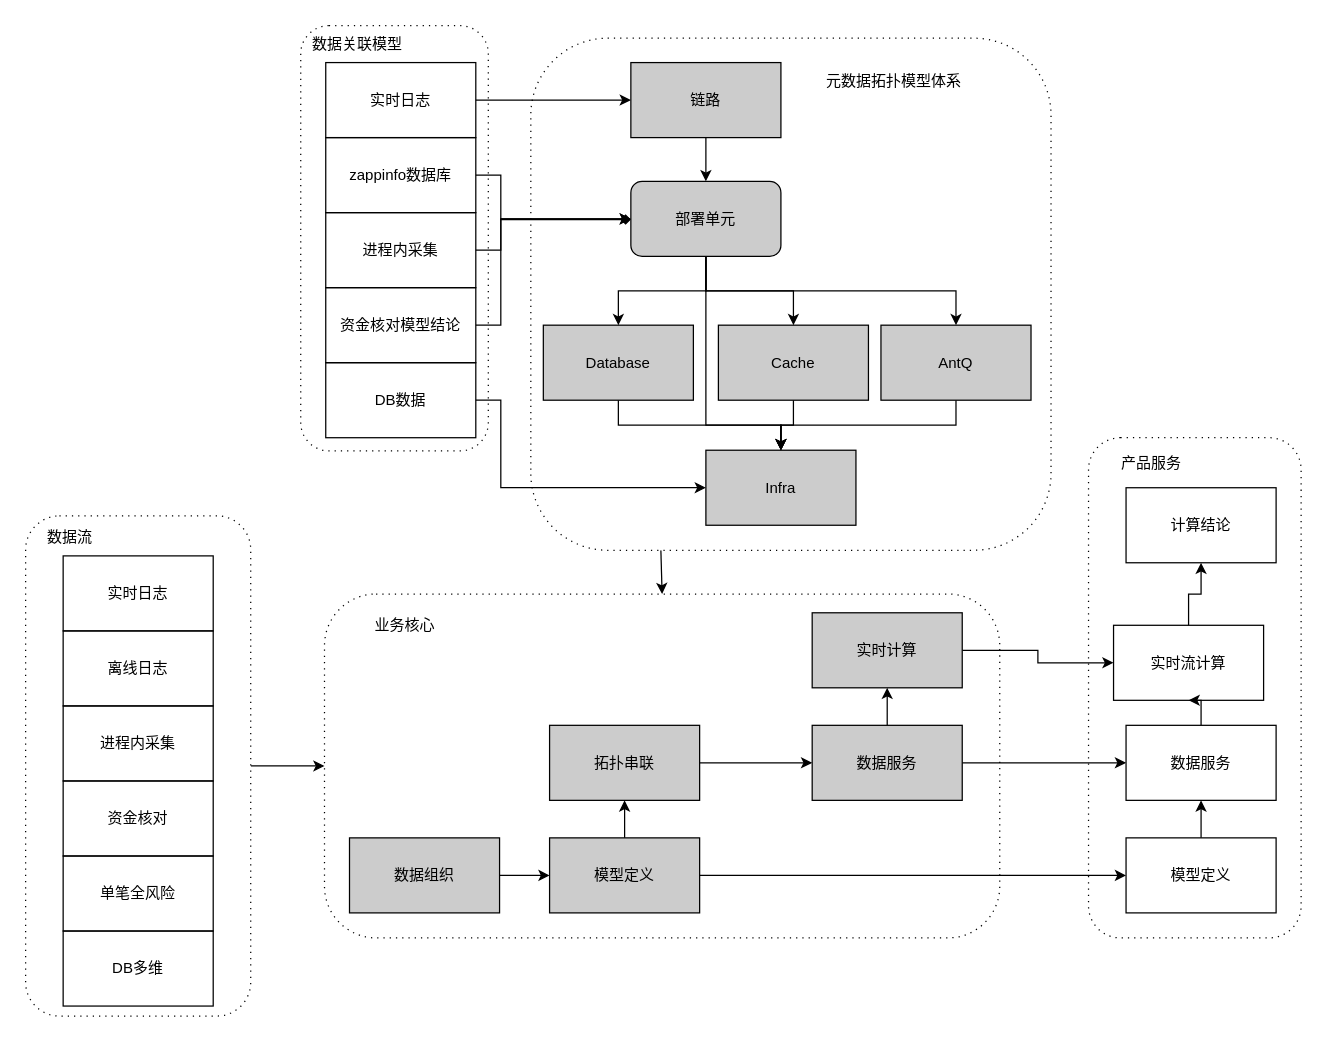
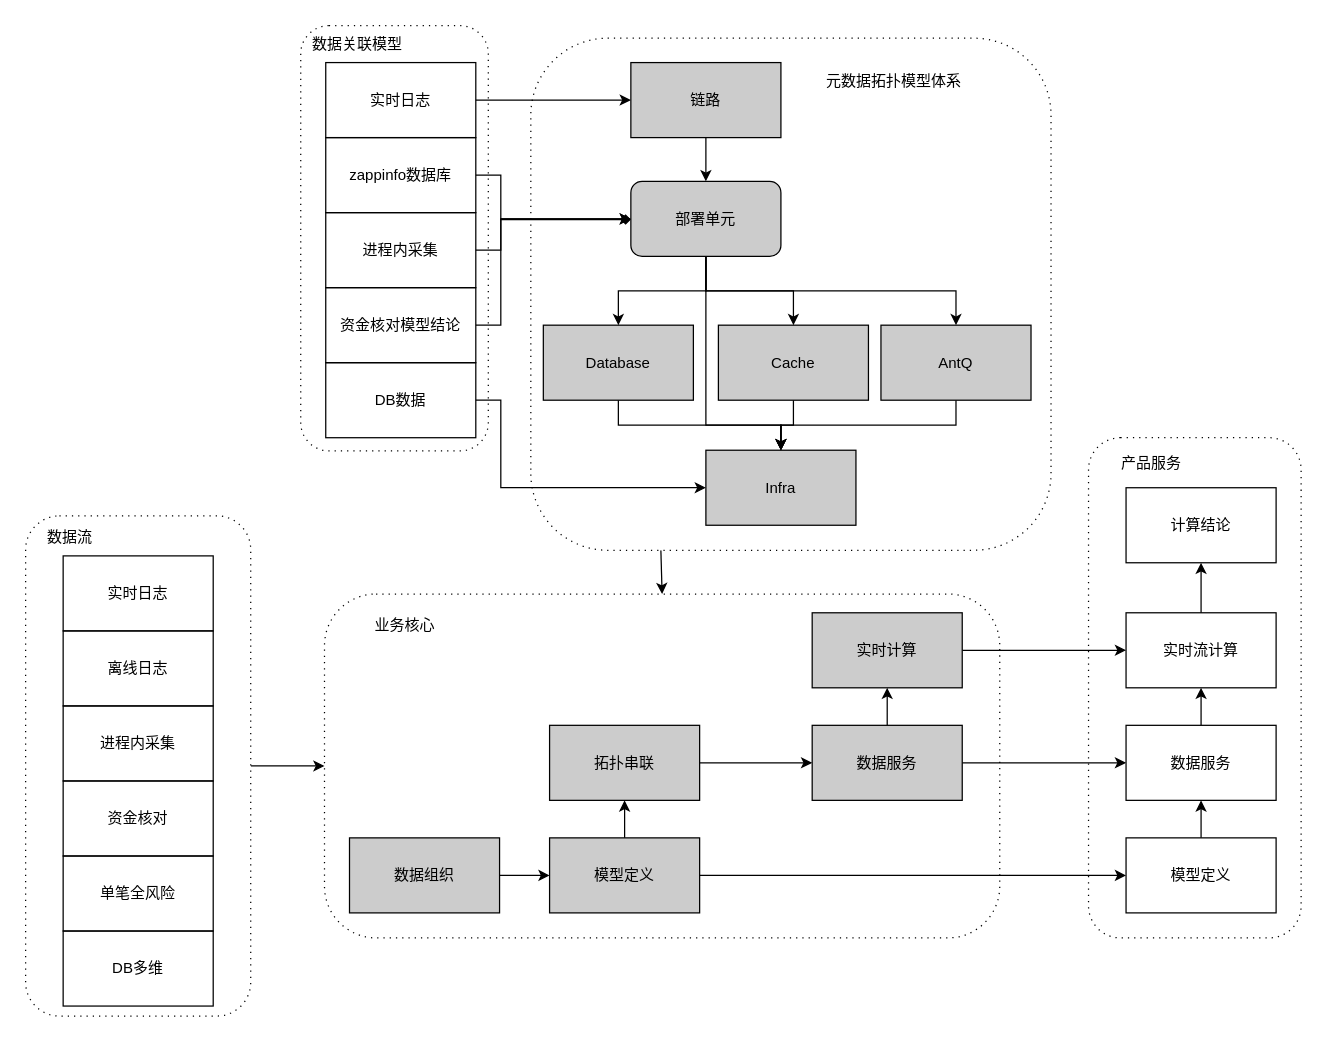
node "实时流计算": moved (1188, 663) -> (1201, 650)
